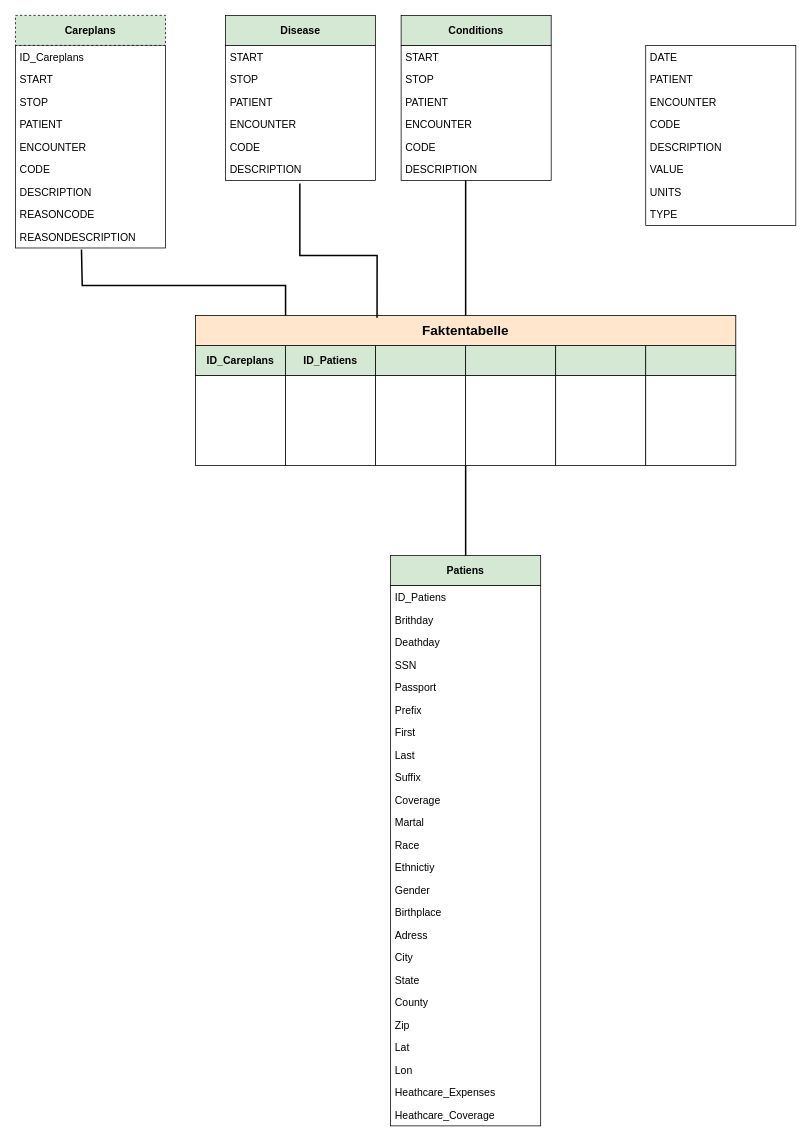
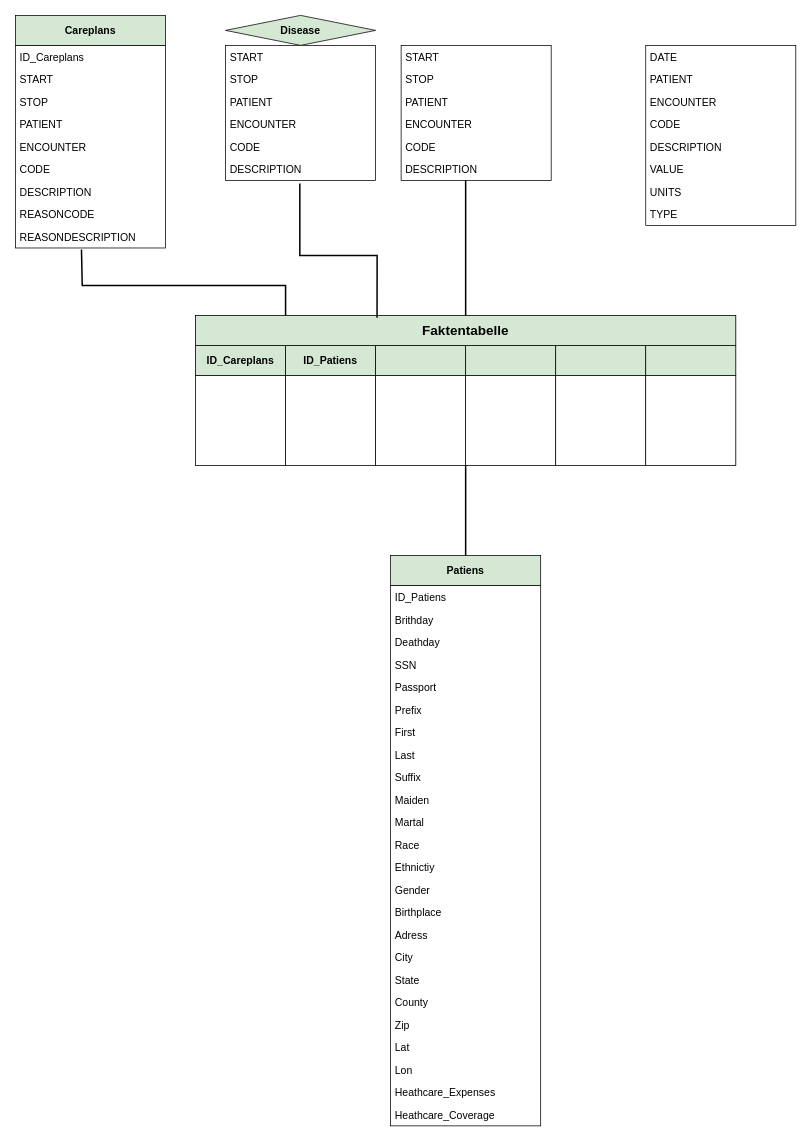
node "Careplans": style dashed -> solid
node "Disease": shape rectangle -> diamond
node "Conditions": removed
node "Faktentabelle": fillcolor #ffe6cc -> #d5e8d4
node "Coverage": label "Coverage" -> "Maiden"
